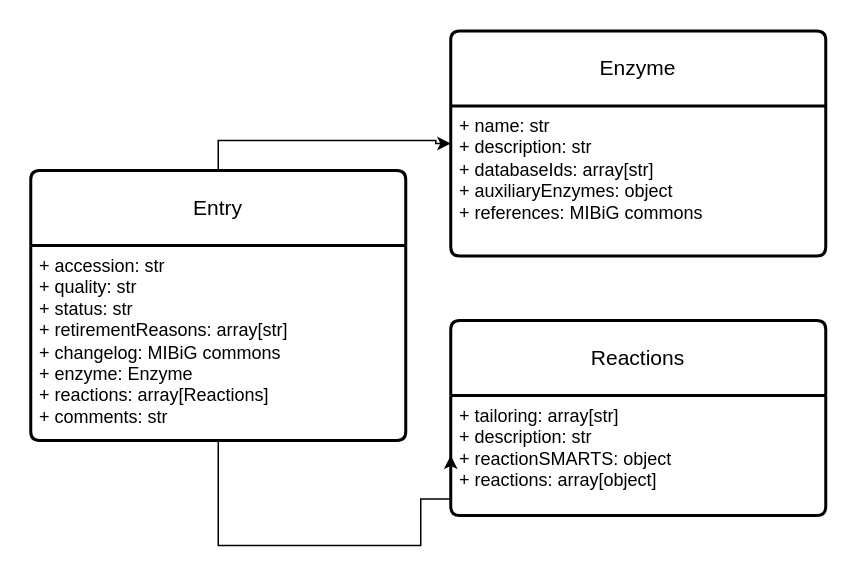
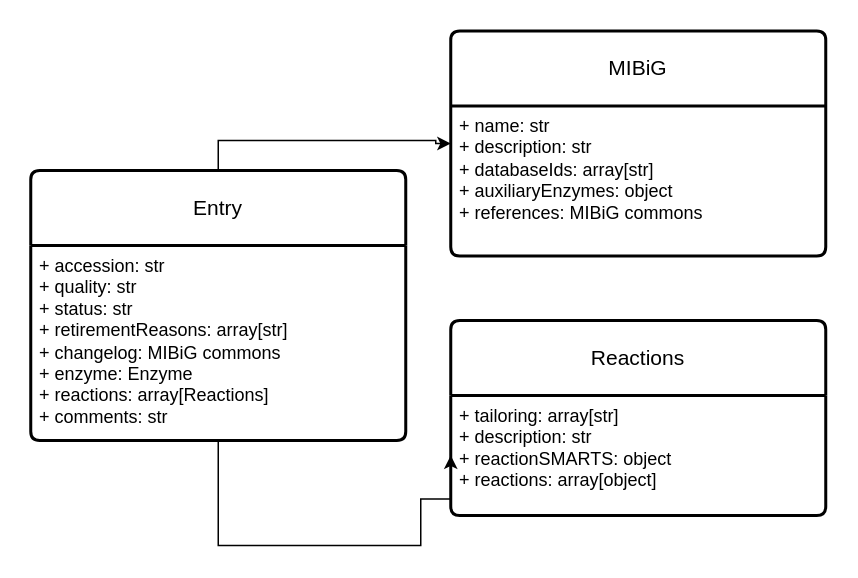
node "Enzyme": label "Enzyme" -> "MIBiG"
